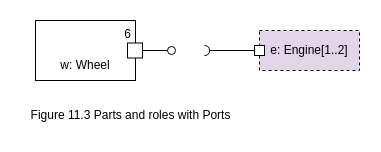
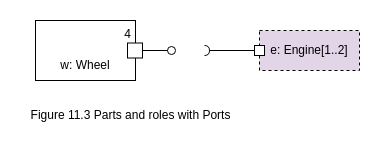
node "6": label "6" -> "4"
